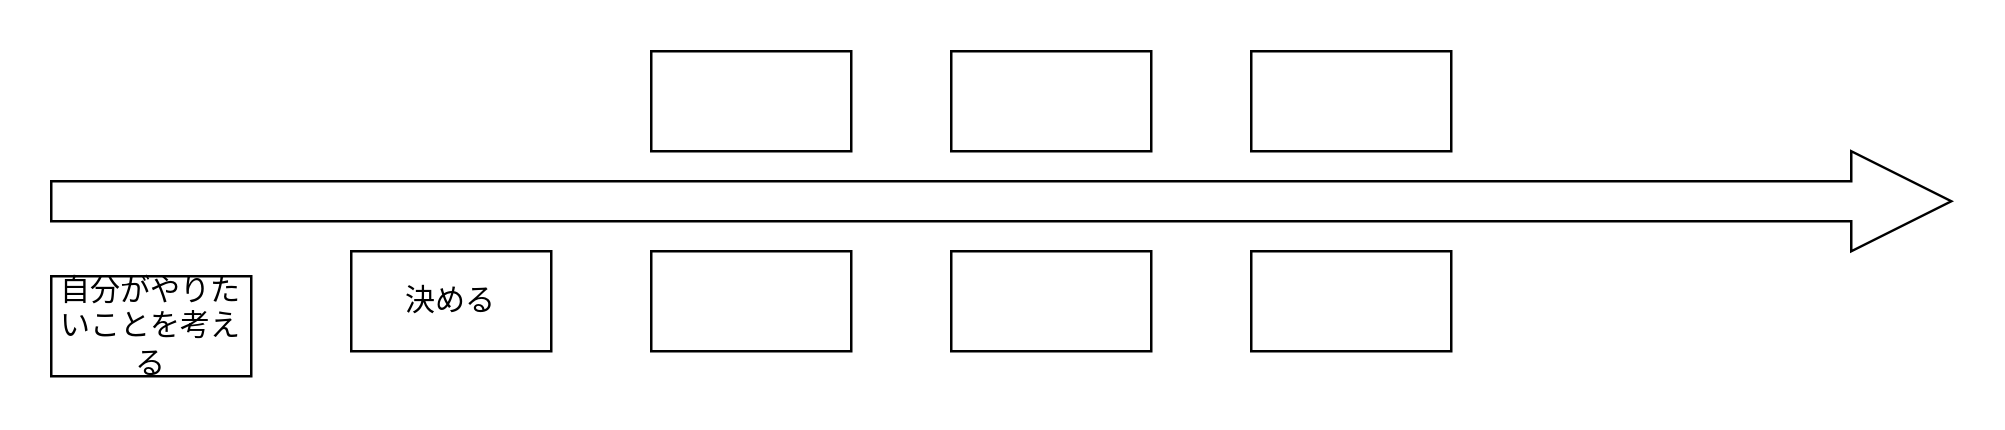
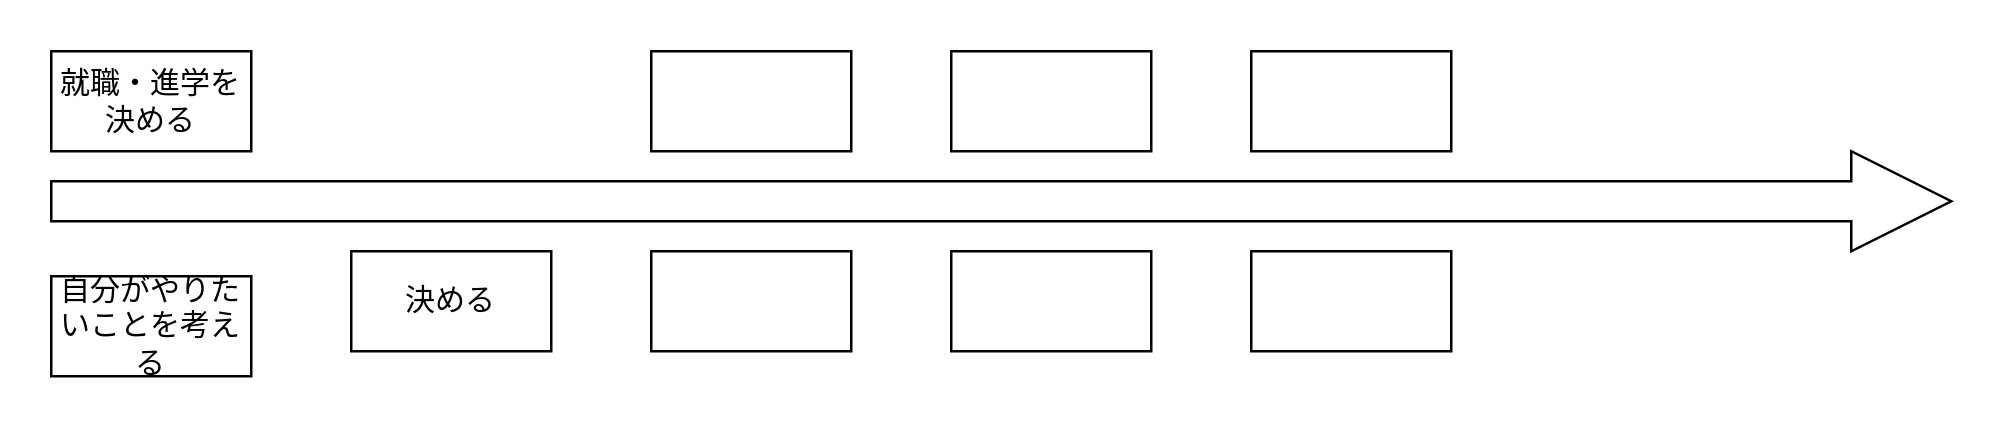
node "就職・進学を 決める": added
